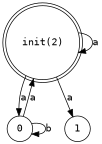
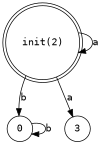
edge "init(2)" -> "0": label "a" -> "b"
edge "0" -> "init(2)": removed, label "a"
node "1": label "1" -> "3"
